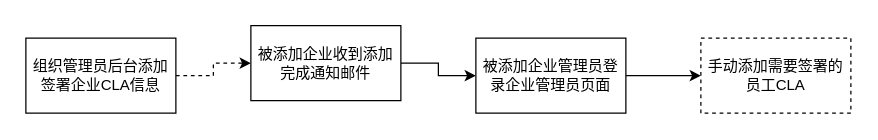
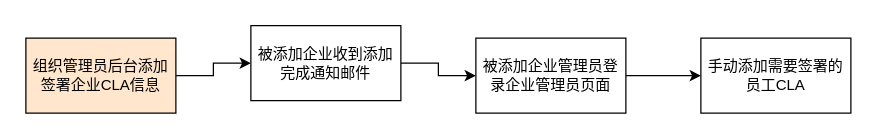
edge "组织管理员后台添加签署企业CLA信息" -> "被添加企业收到添加完成通知邮件": style dashed -> solid
node "组织管理员后台添加签署企业CLA信息": fillcolor #ffffff -> #ffe6cc
node "手动添加需要签署的员工CLA": style dashed -> solid
